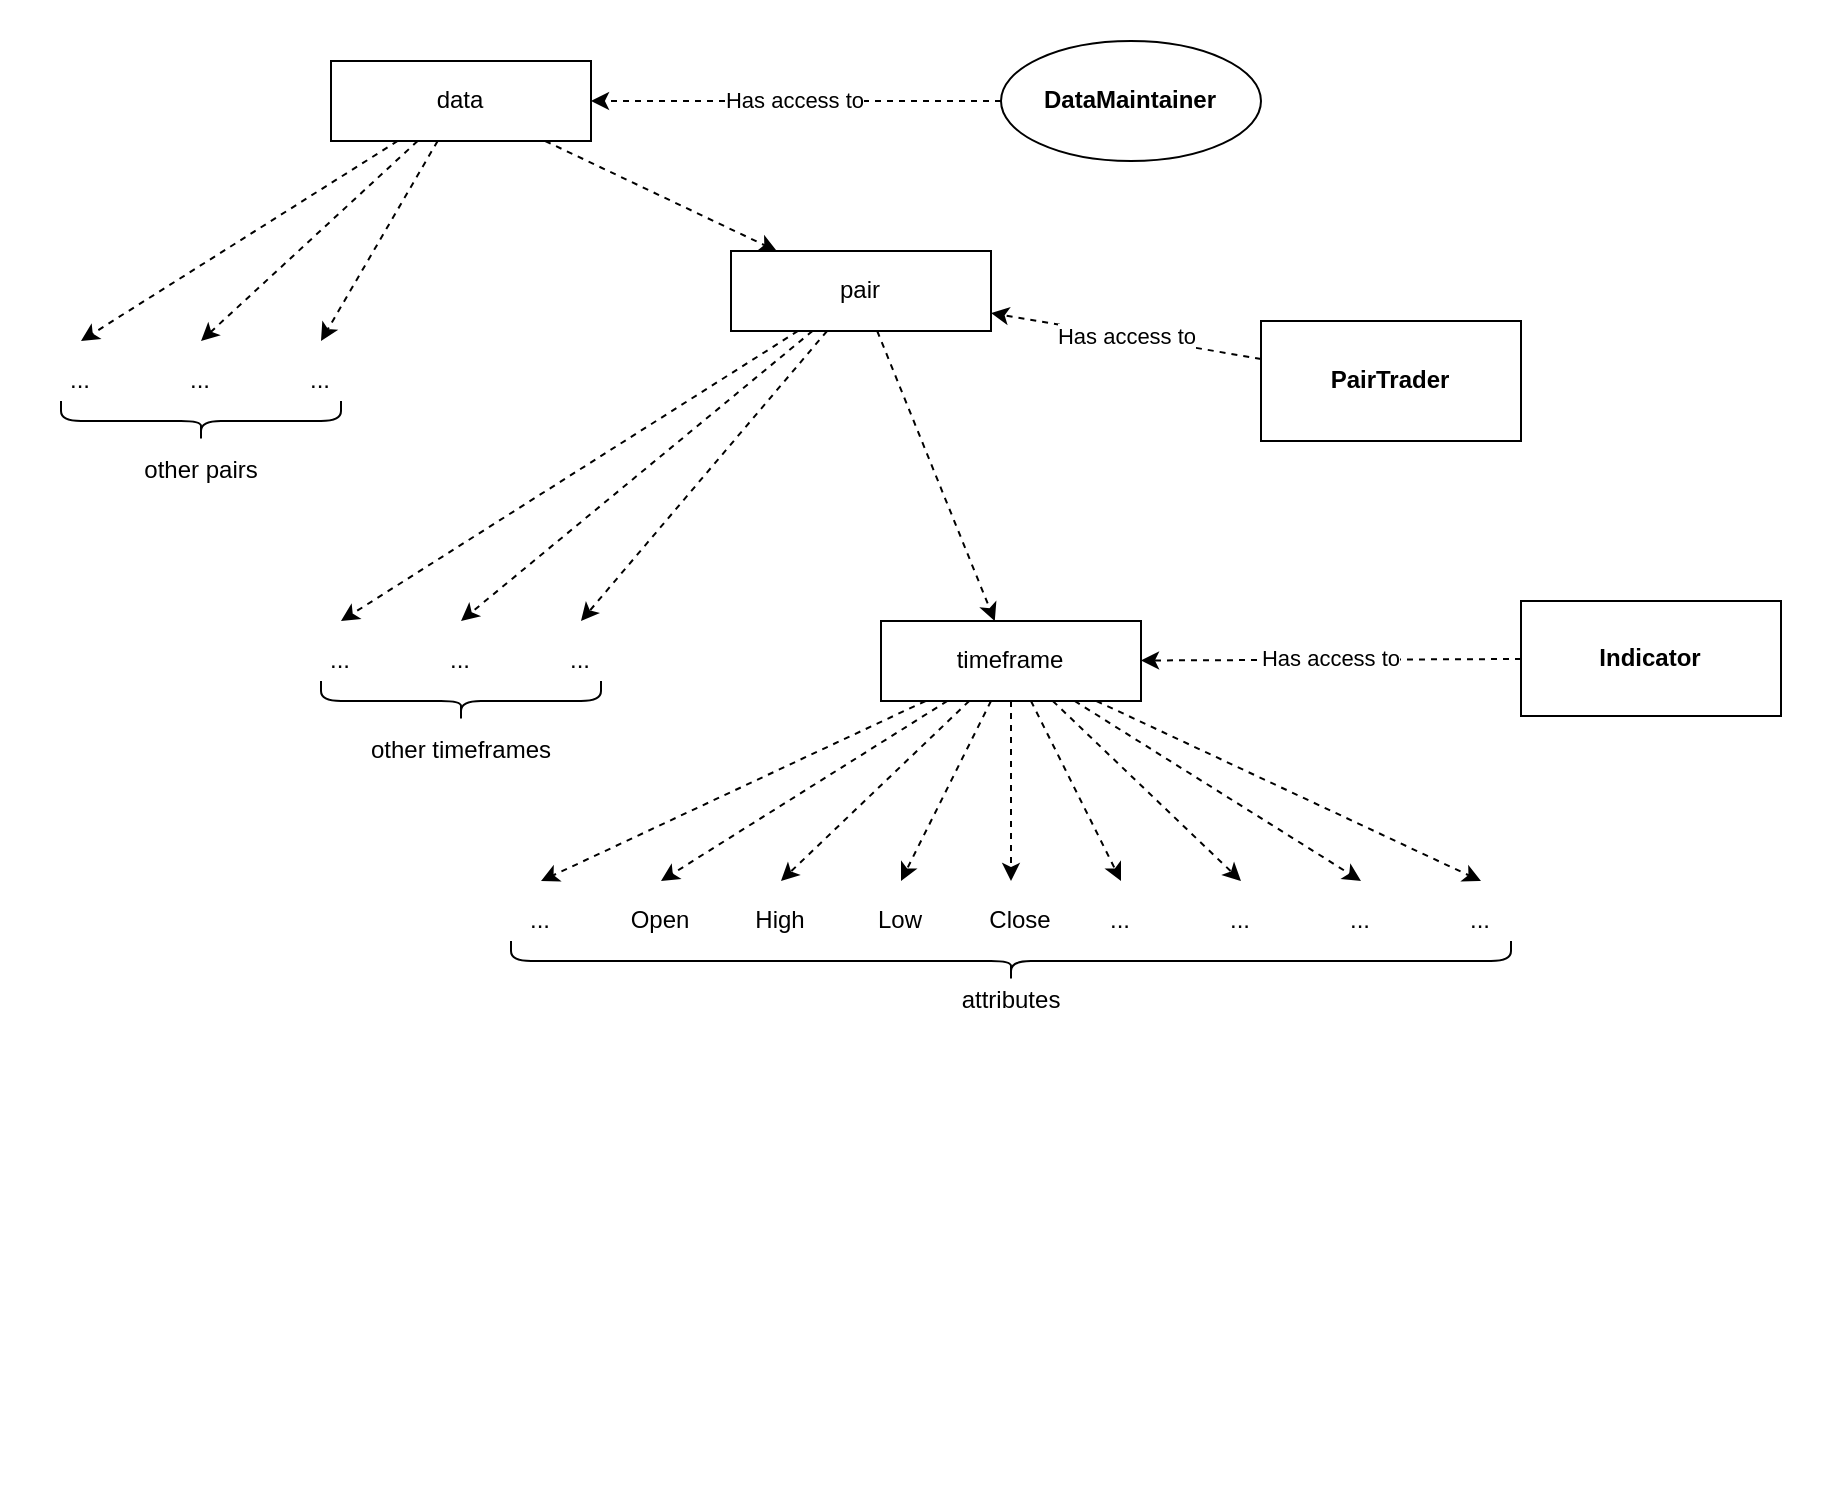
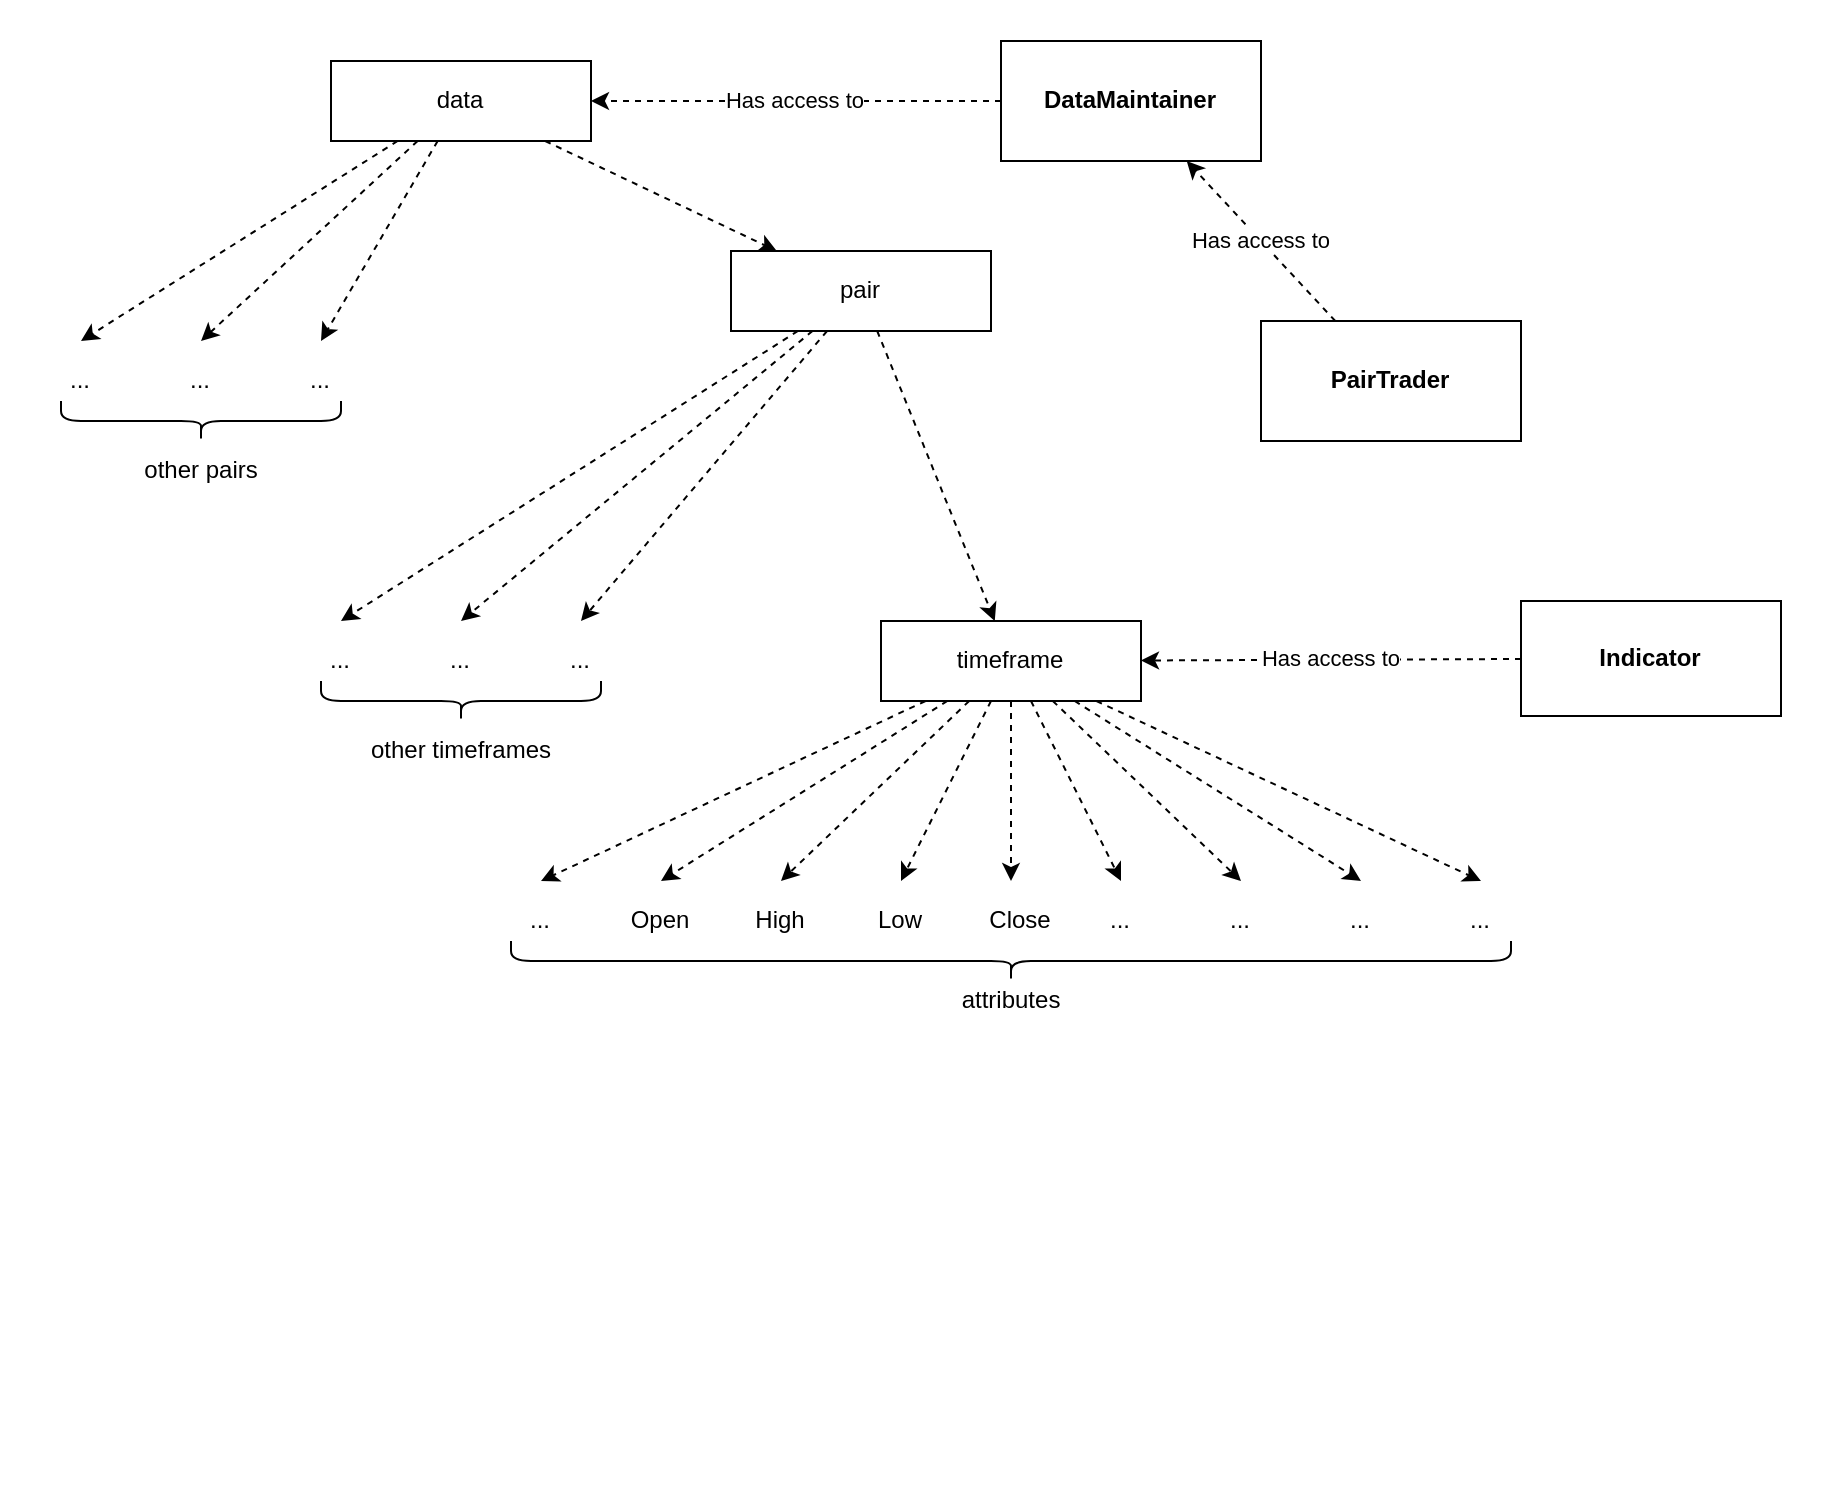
node "DataMaintainer": shape ellipse -> rectangle
edge "PairTrader" -> "pair": now "PairTrader" -> "DataMaintainer"
